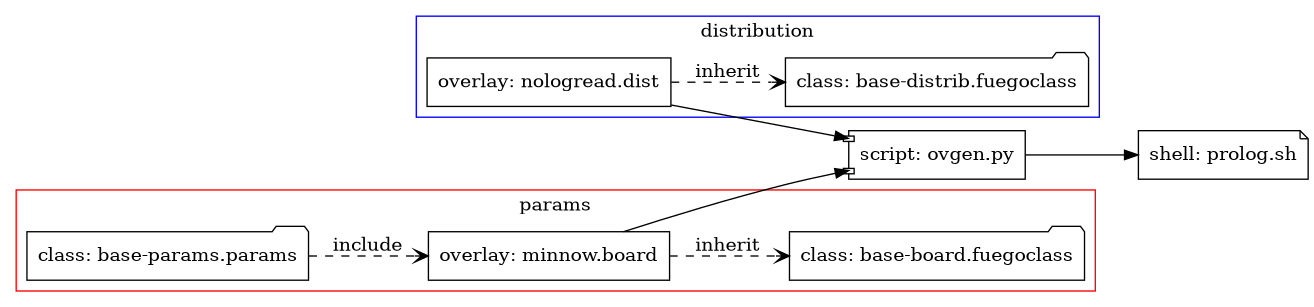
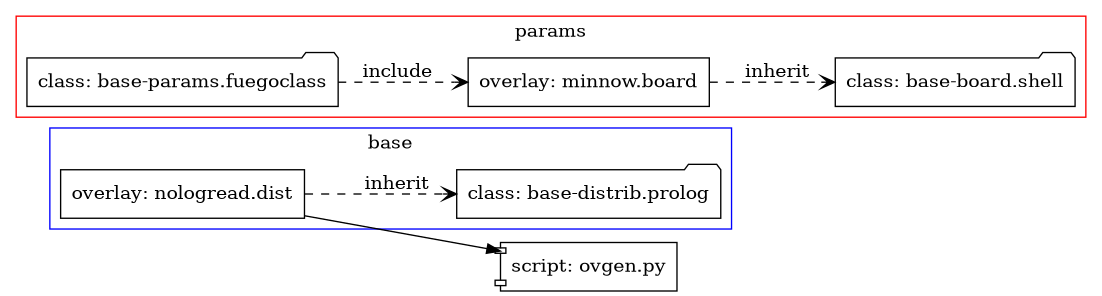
cluster "distribution": label "distribution" -> "base"
node "class: base-distrib.fuegoclass": label "class: base-distrib.fuegoclass" -> "class: base-distrib.prolog"
node "shell: prolog.sh": removed
edge "overlay: minnow.board" -> "script: ovgen.py": removed
node "class: base-params.params": label "class: base-params.params" -> "class: base-params.fuegoclass"
node "class: base-board.fuegoclass": label "class: base-board.fuegoclass" -> "class: base-board.shell"
